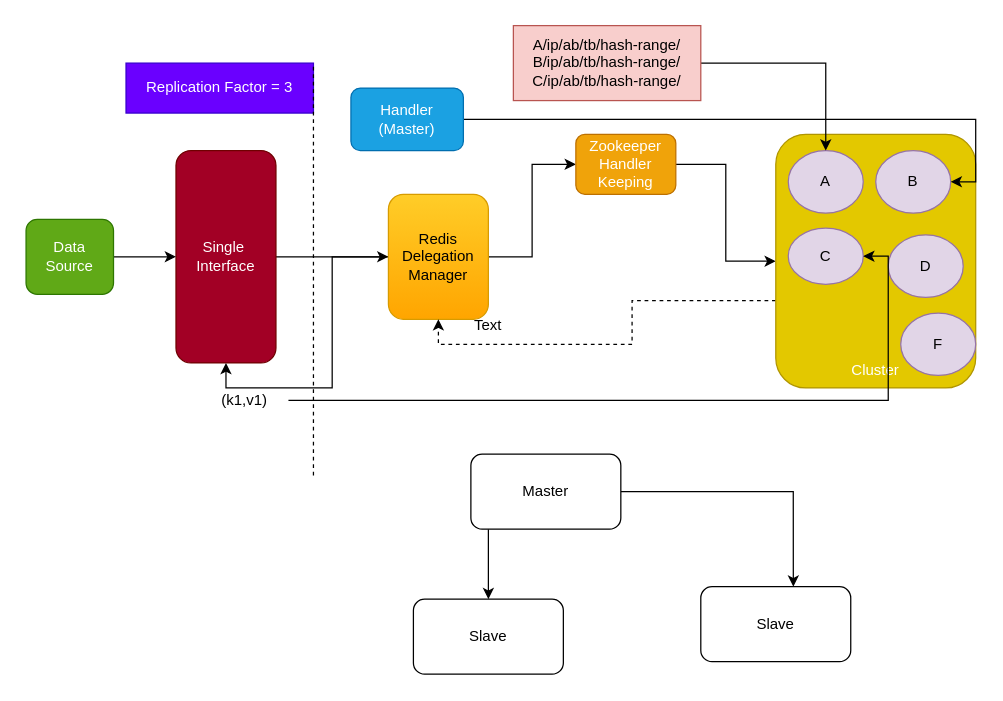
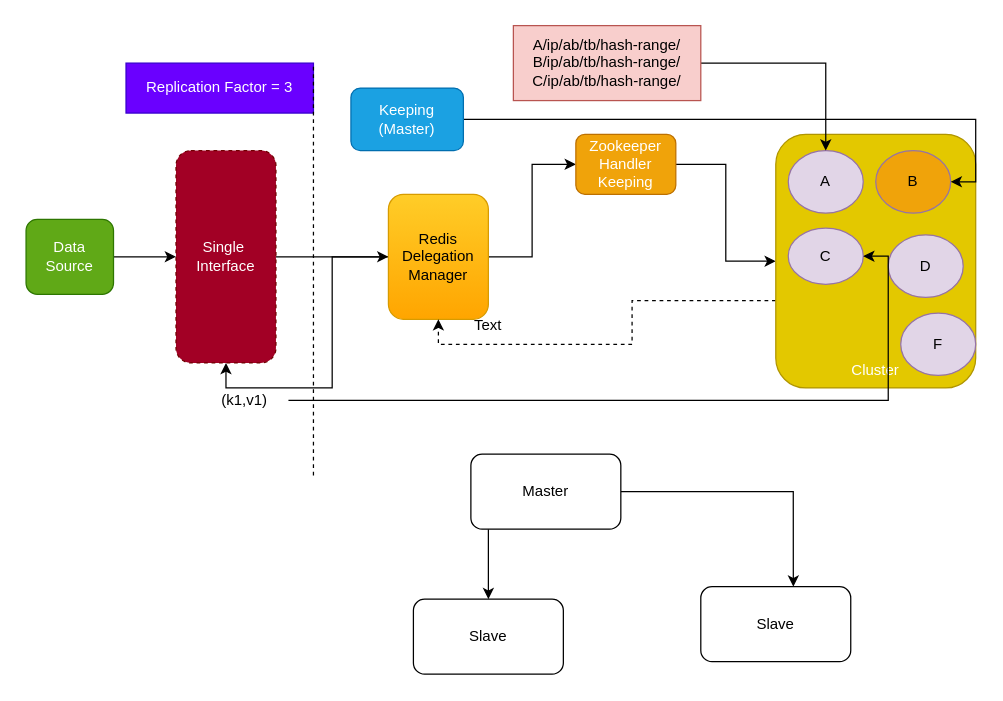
node "Handler (Master)": label "Handler (Master)" -> "Keeping (Master)"
node "B": fillcolor #e1d5e7 -> #f0a30a
node "Single Interface": style solid -> dashed
